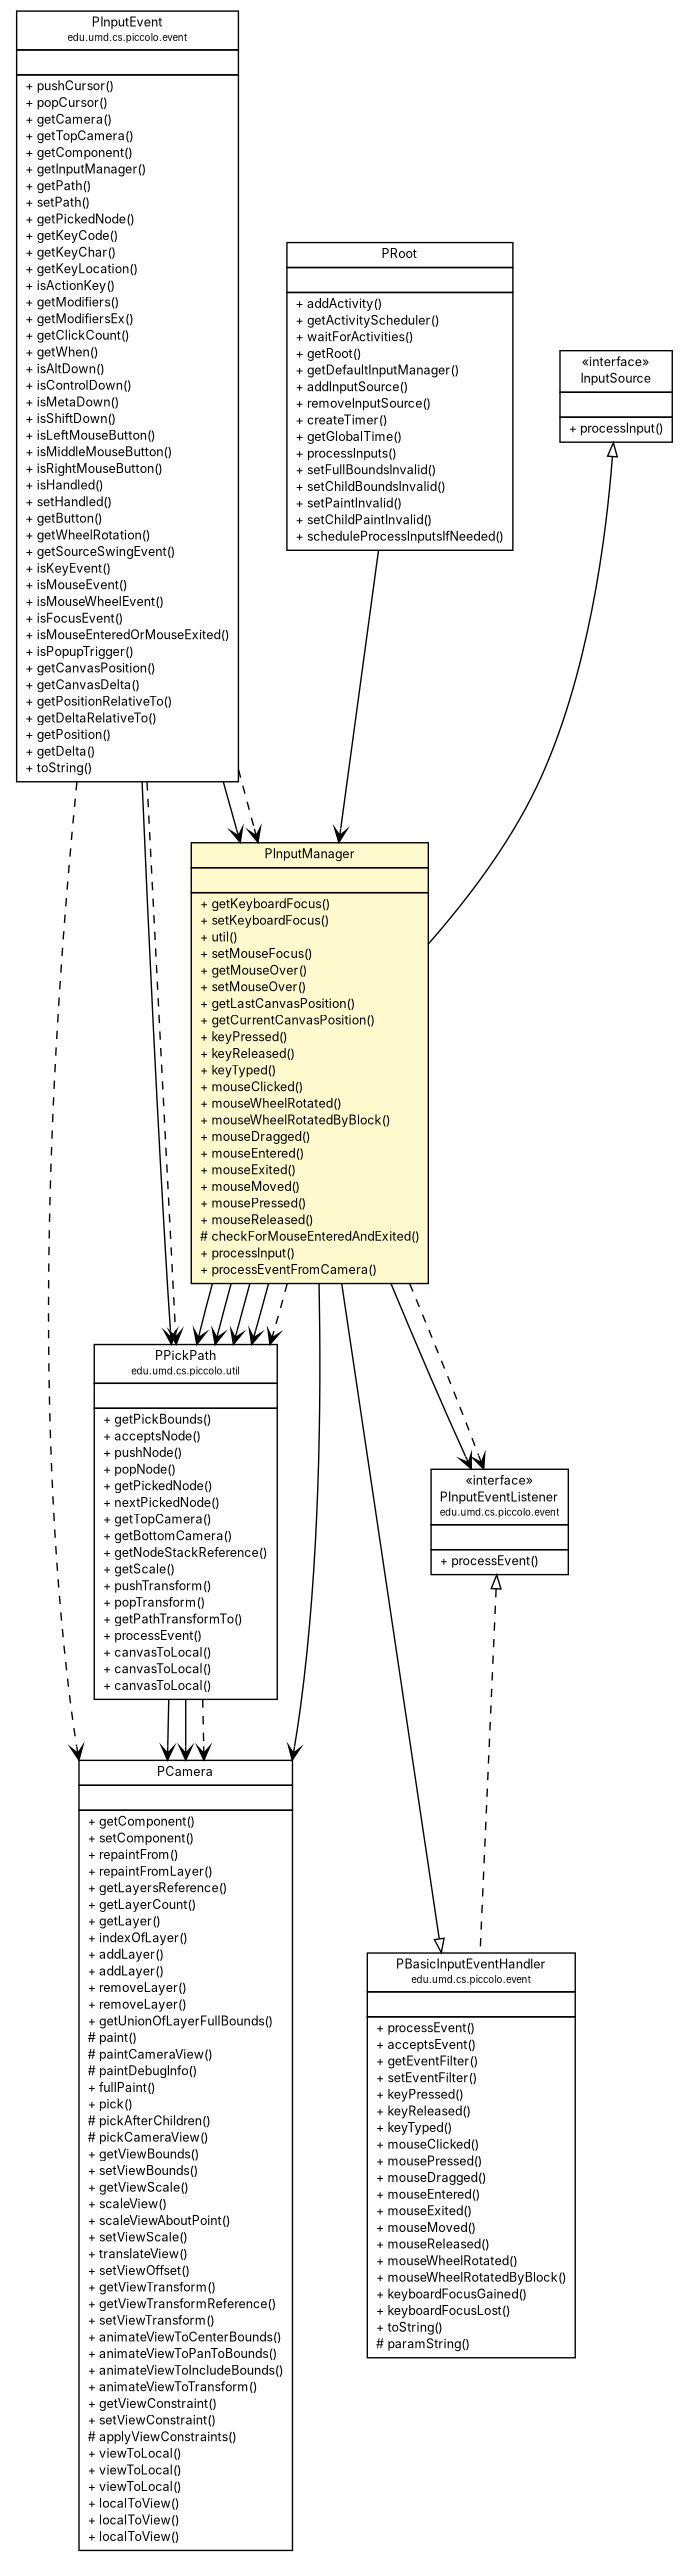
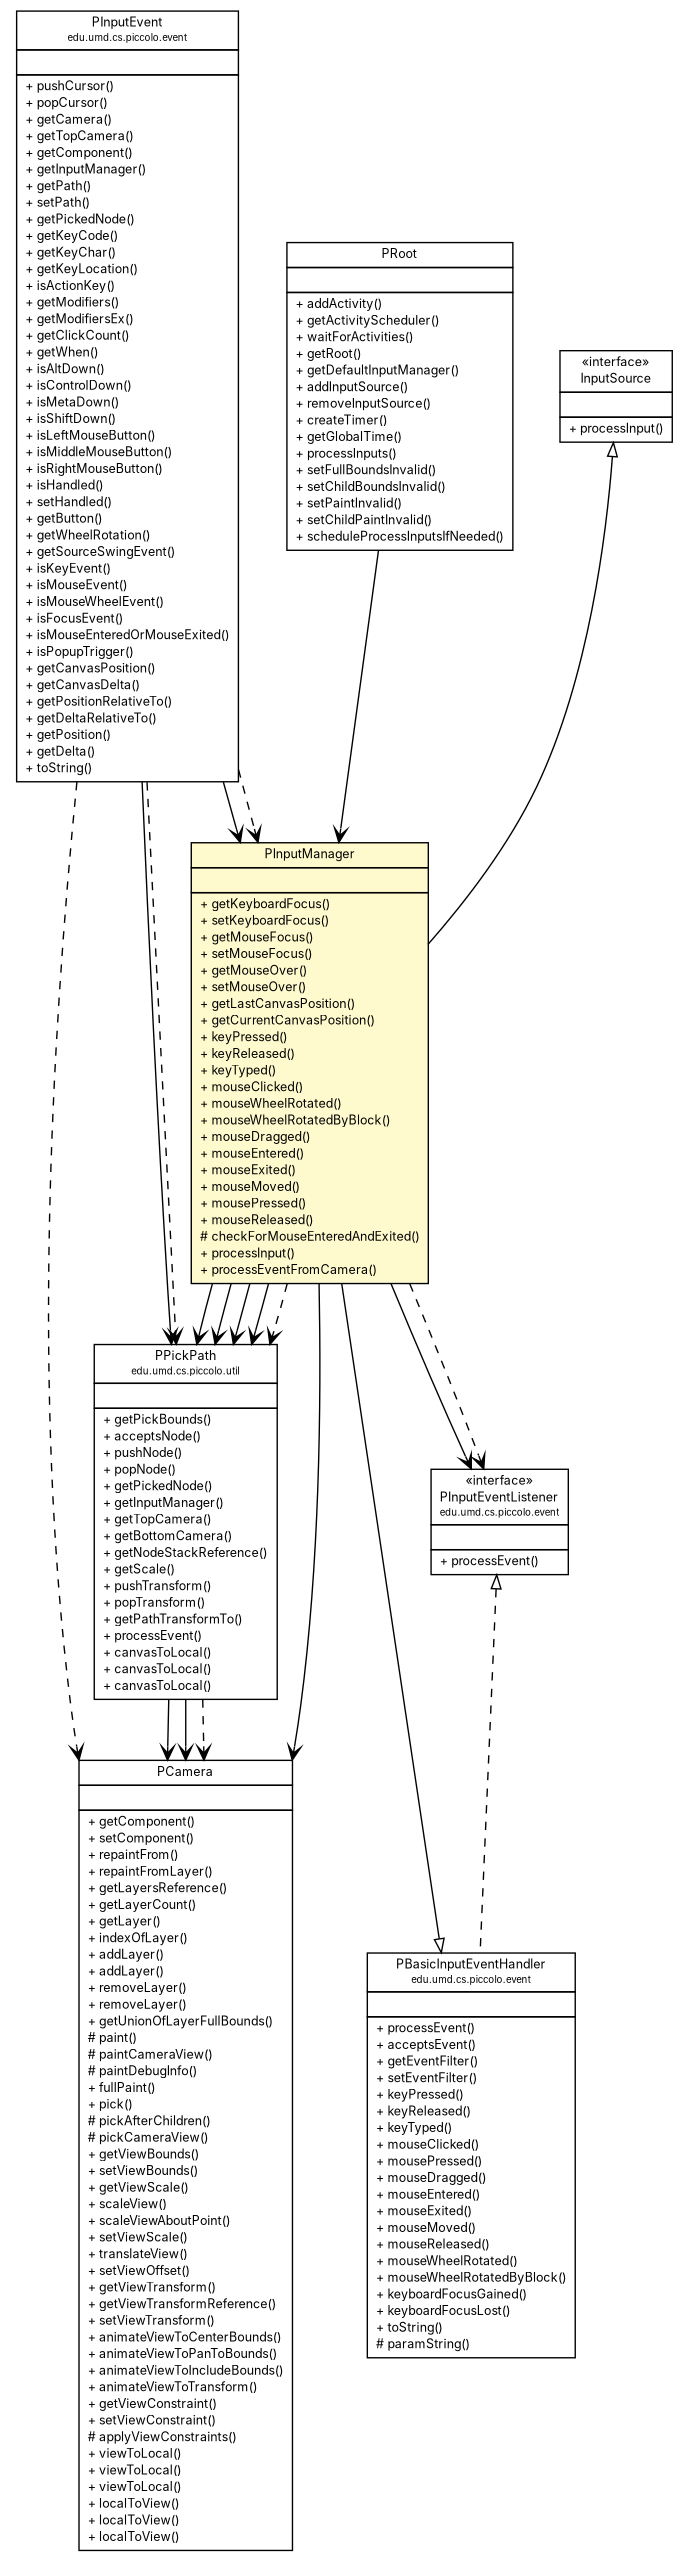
node "PInputManager": text "+ util()" -> "+ getMouseFocus()"
node "PPickPath": text "+ nextPickedNode()" -> "+ getInputManager()"
